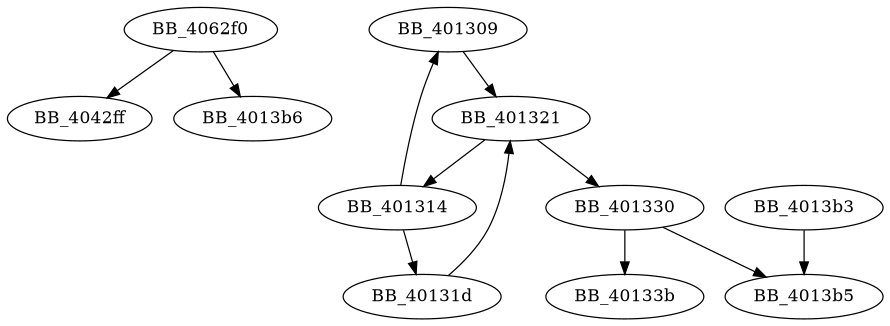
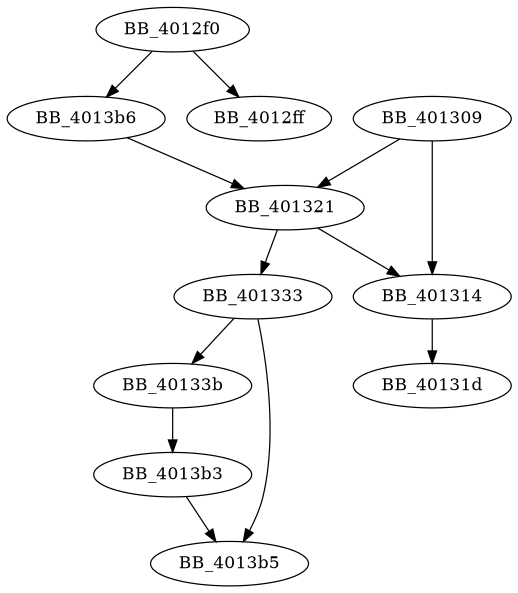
node "BB_4062f0": label "BB_4062f0" -> "BB_4012f0"
node "BB_4042ff": label "BB_4042ff" -> "BB_4012ff"
edge "BB_401314" -> "BB_401309": reversed
node "BB_401330": label "BB_401330" -> "BB_401333"
edge "BB_40131d" -> "BB_401321": now "BB_4013b6" -> "BB_401321"
edge "BB_40133b" -> "BB_4013b3": added
